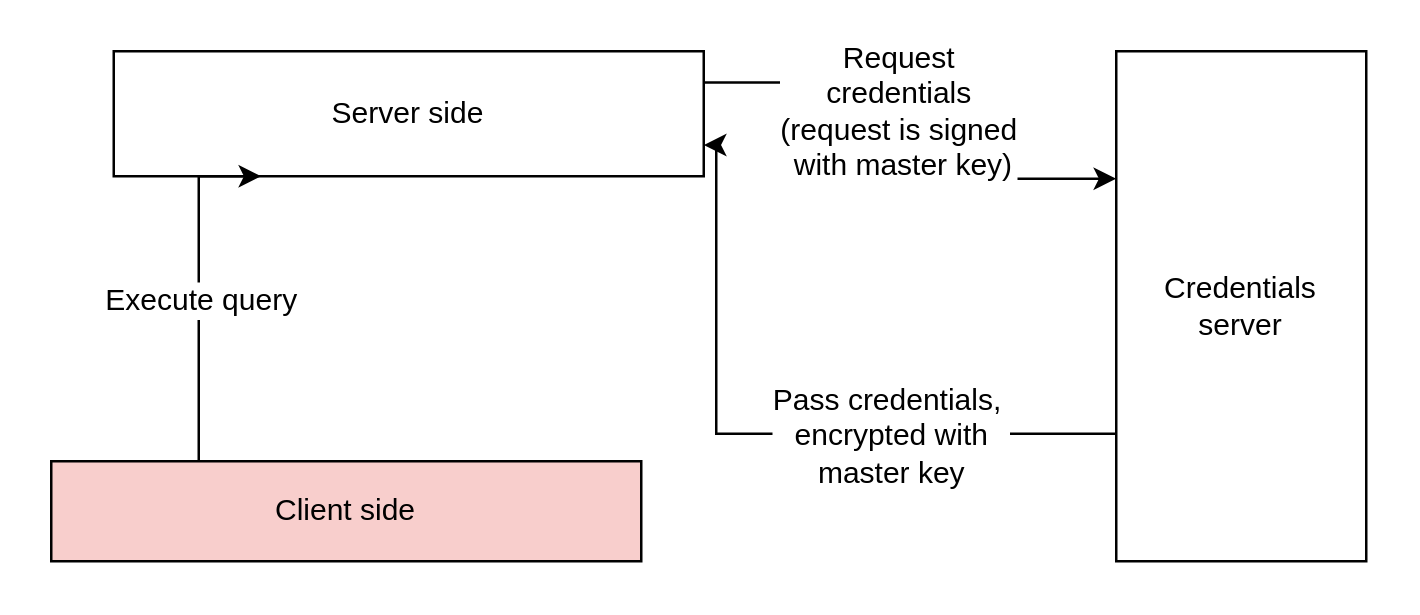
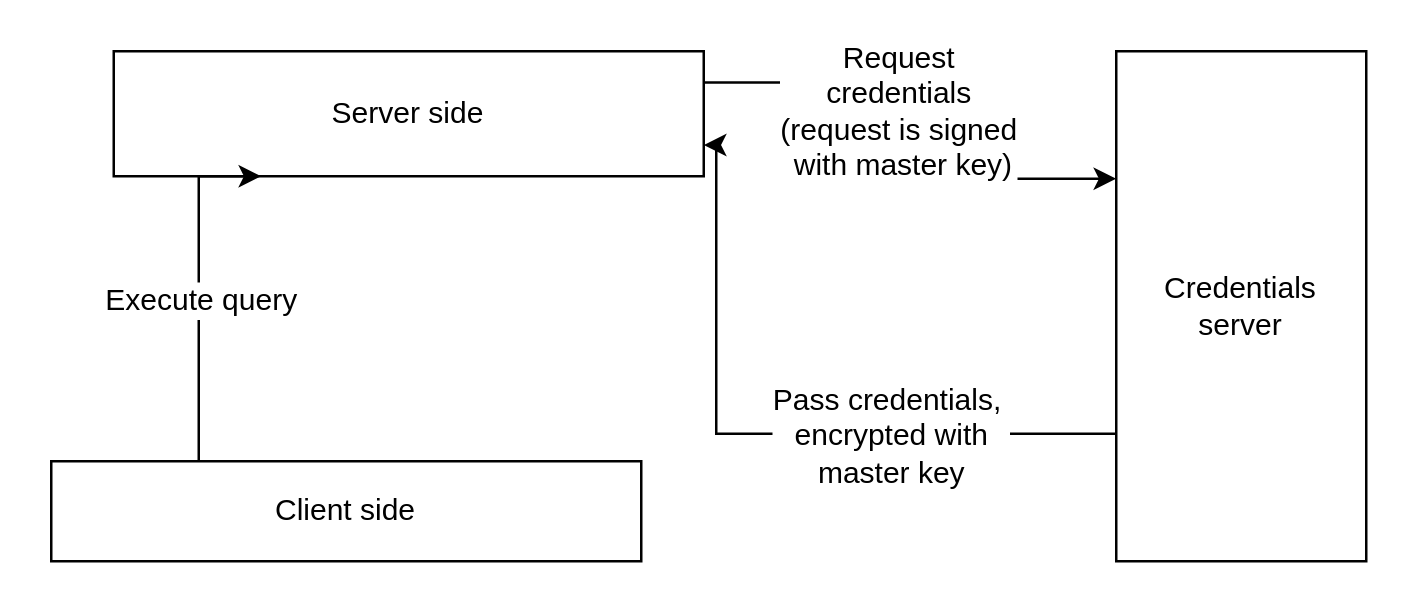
node "Client side": fillcolor #f8cecc -> #ffffff
